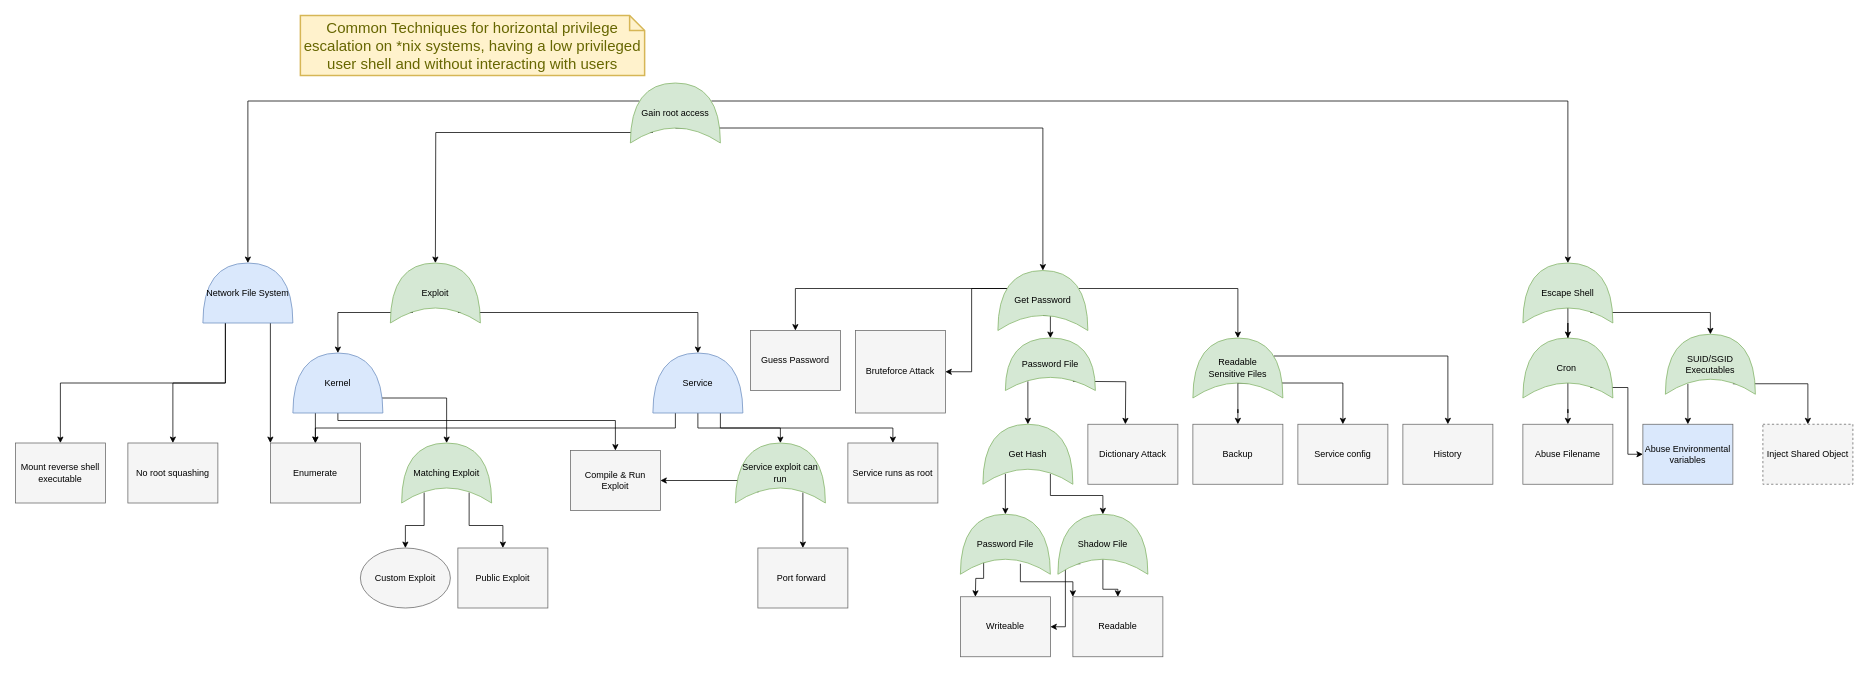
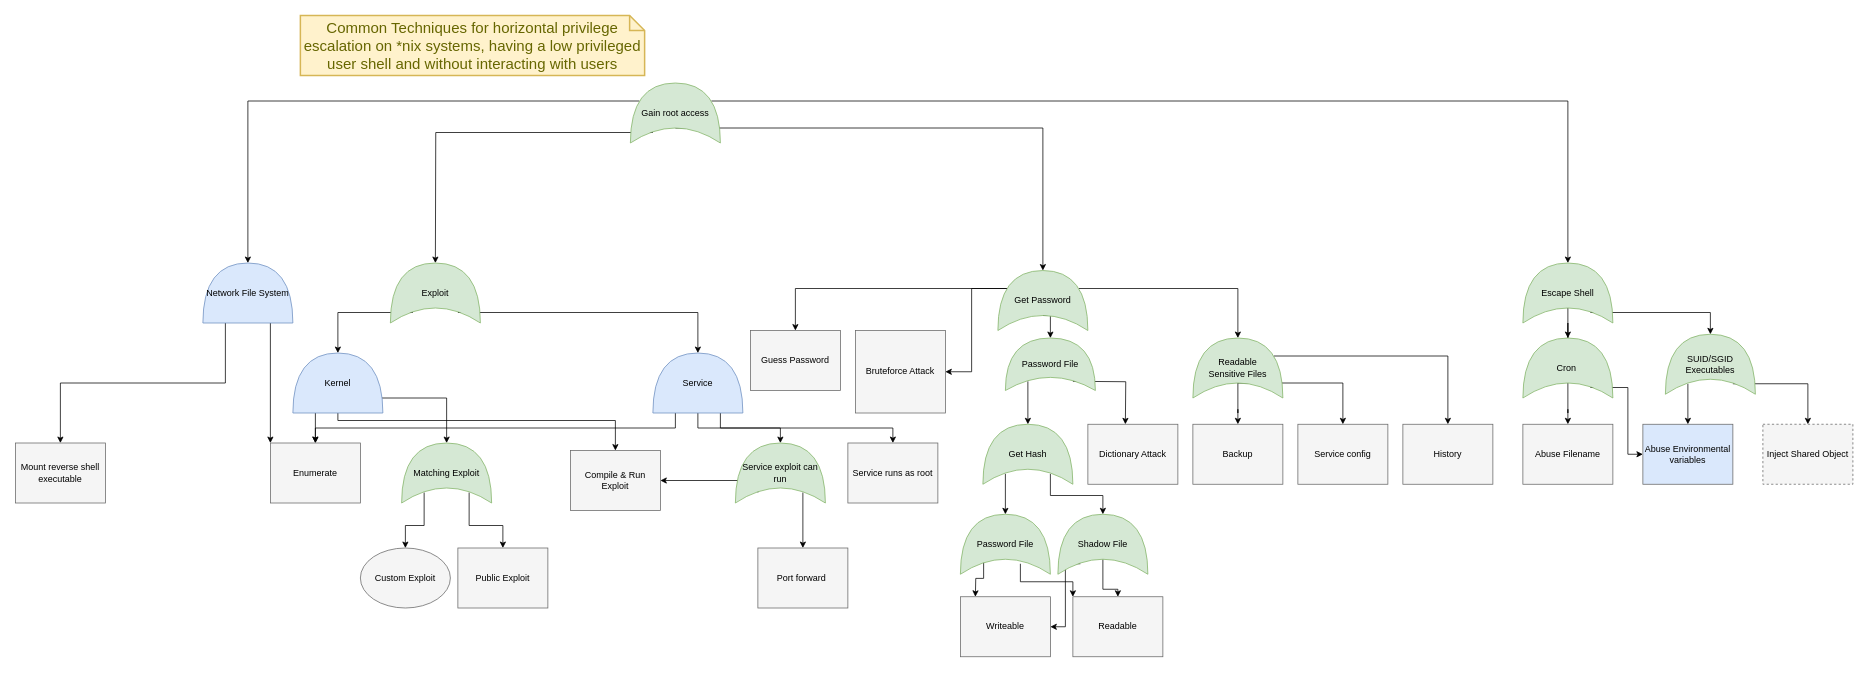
edge "Network File System" -> "No root squashing": removed
node "No root squashing": removed
